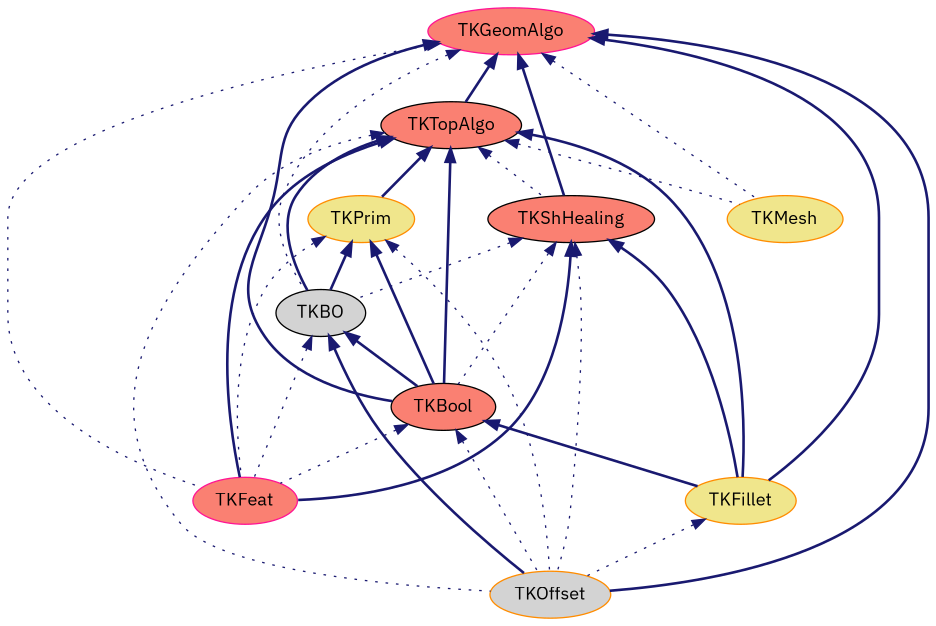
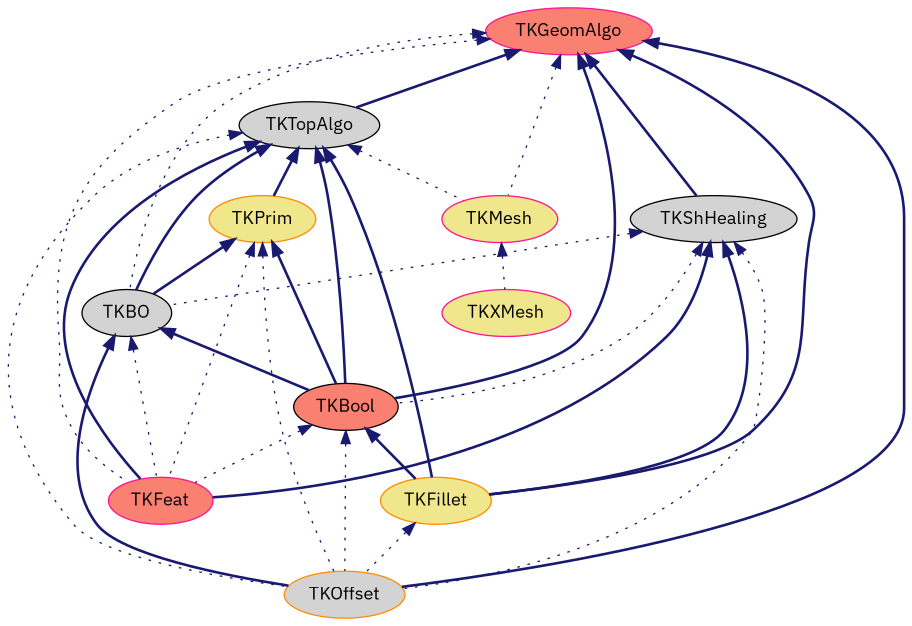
node "TKTopAlgo": fillcolor salmon -> lightgrey
edge "TKShHealing" -> "TKTopAlgo": removed
node "TKShHealing": fillcolor salmon -> lightgrey
node "TKMesh": color darkorange -> deeppink
node "TKXMesh": added
